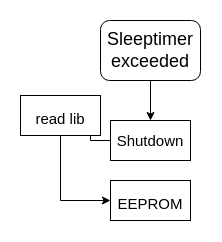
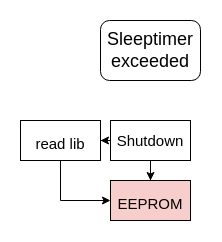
edge "Sleeptimerexceeded" -> "Shutdown": removed
node "read lib": moved (61, 116) -> (61, 141)
edge "Shutdown" -> "EEPROM": added
node "EEPROM": fillcolor #ffffff -> #f8cecc
